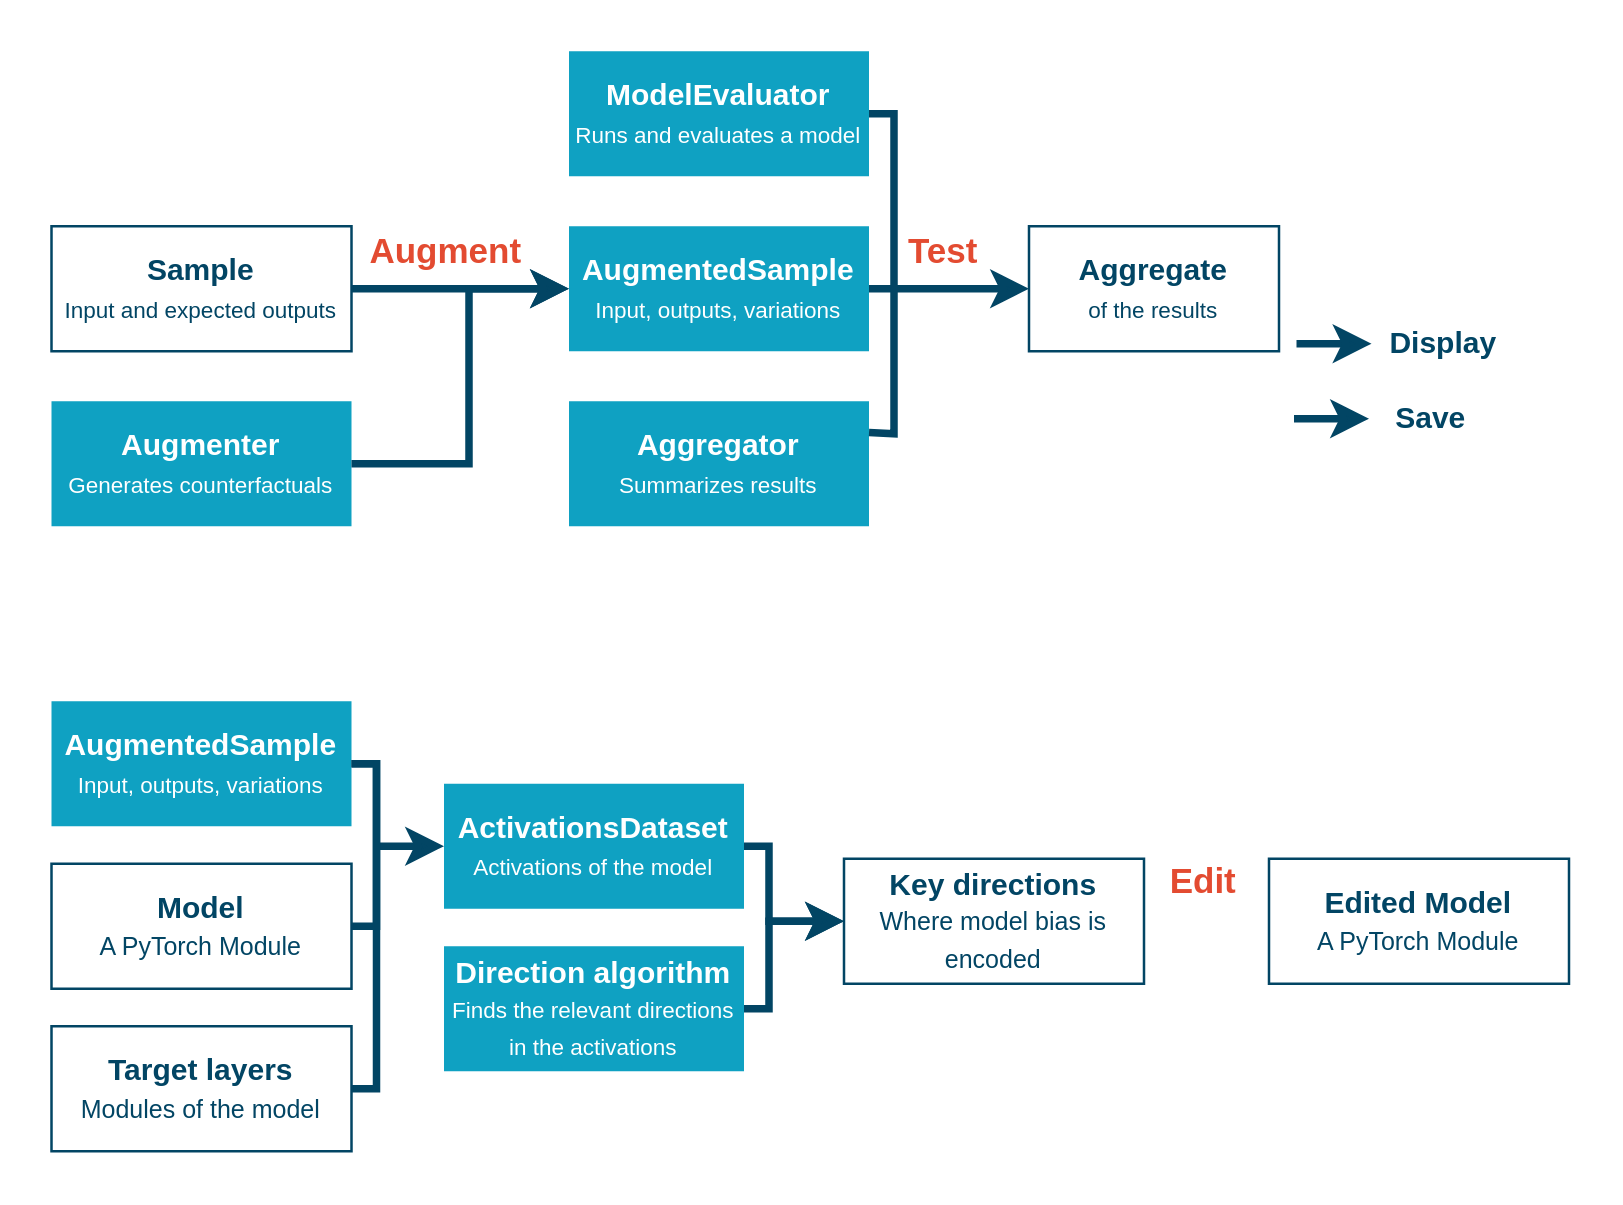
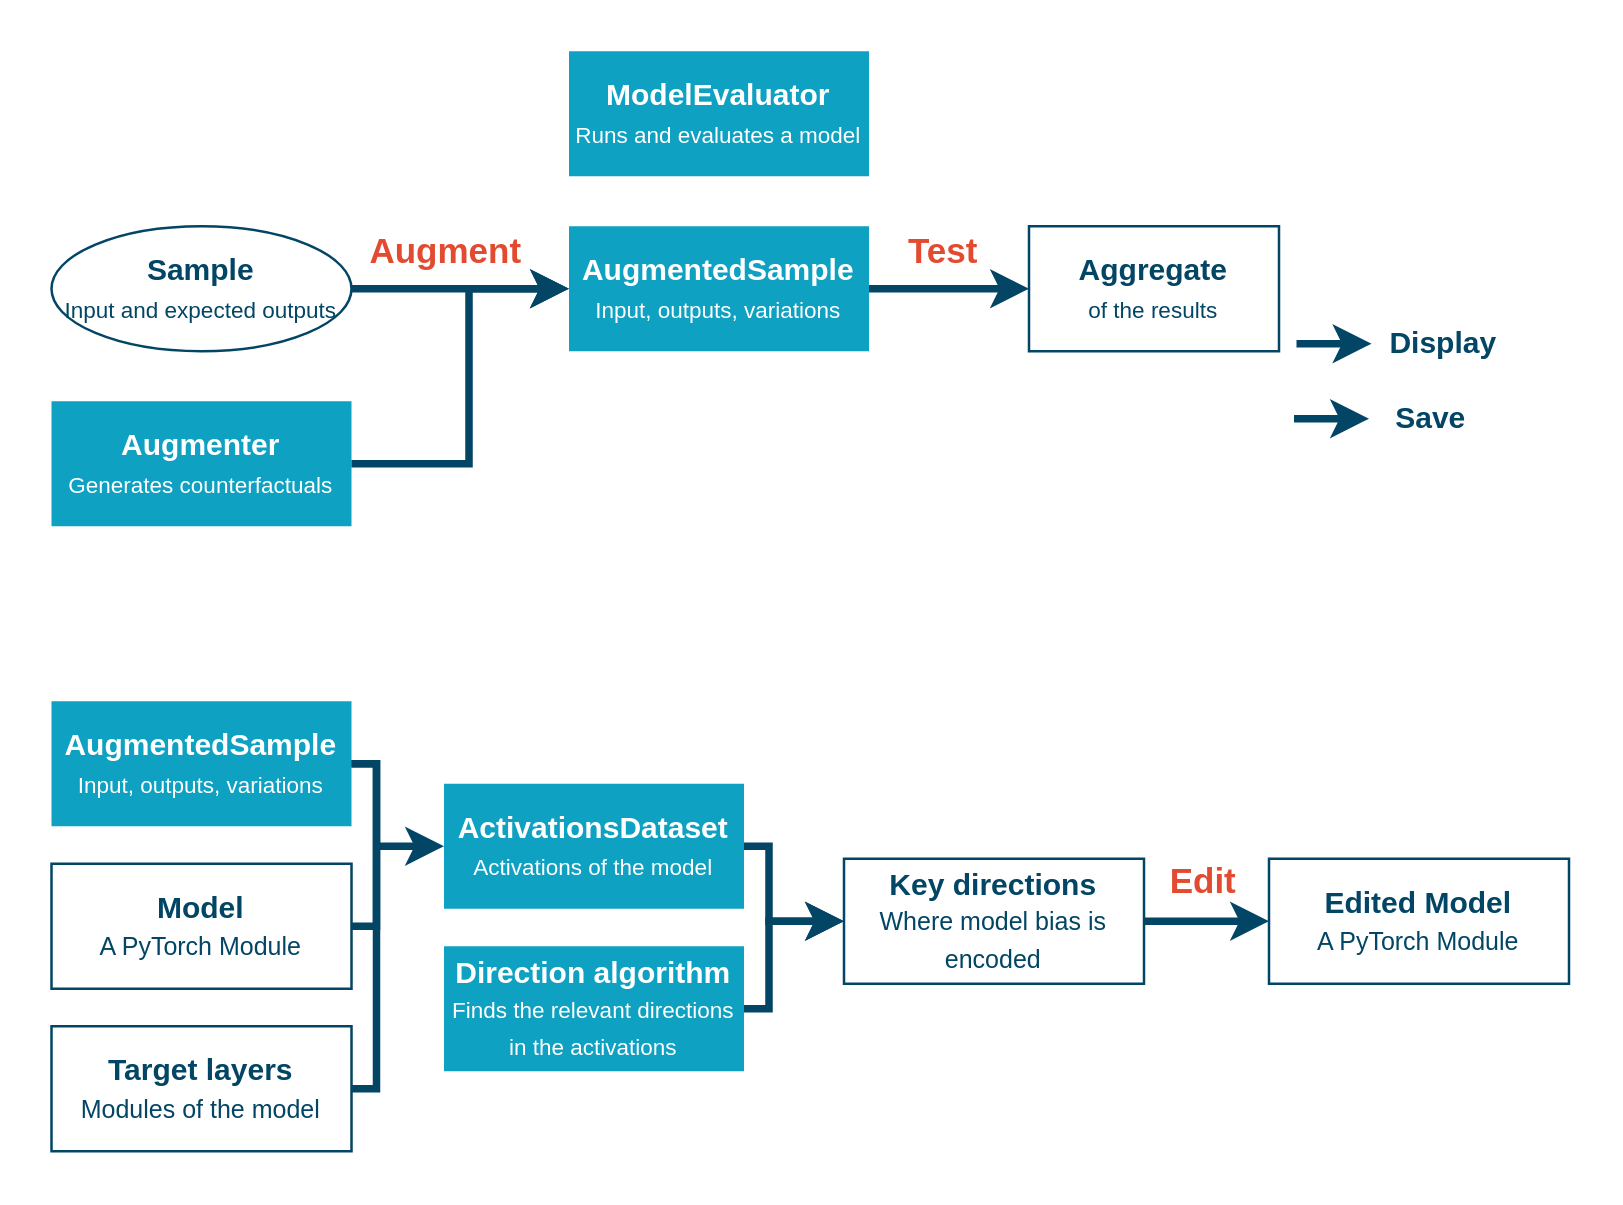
edge "ModelEvaluator Runs and evaluates a model" -- "Aggregator Summarizes results": removed
node "Sample Input and expected outputs": shape rectangle -> ellipse
node "Aggregator Summarizes results": removed
edge "Key directions Where model bias is encoded" -> "Edited Model A PyTorch Module": added
